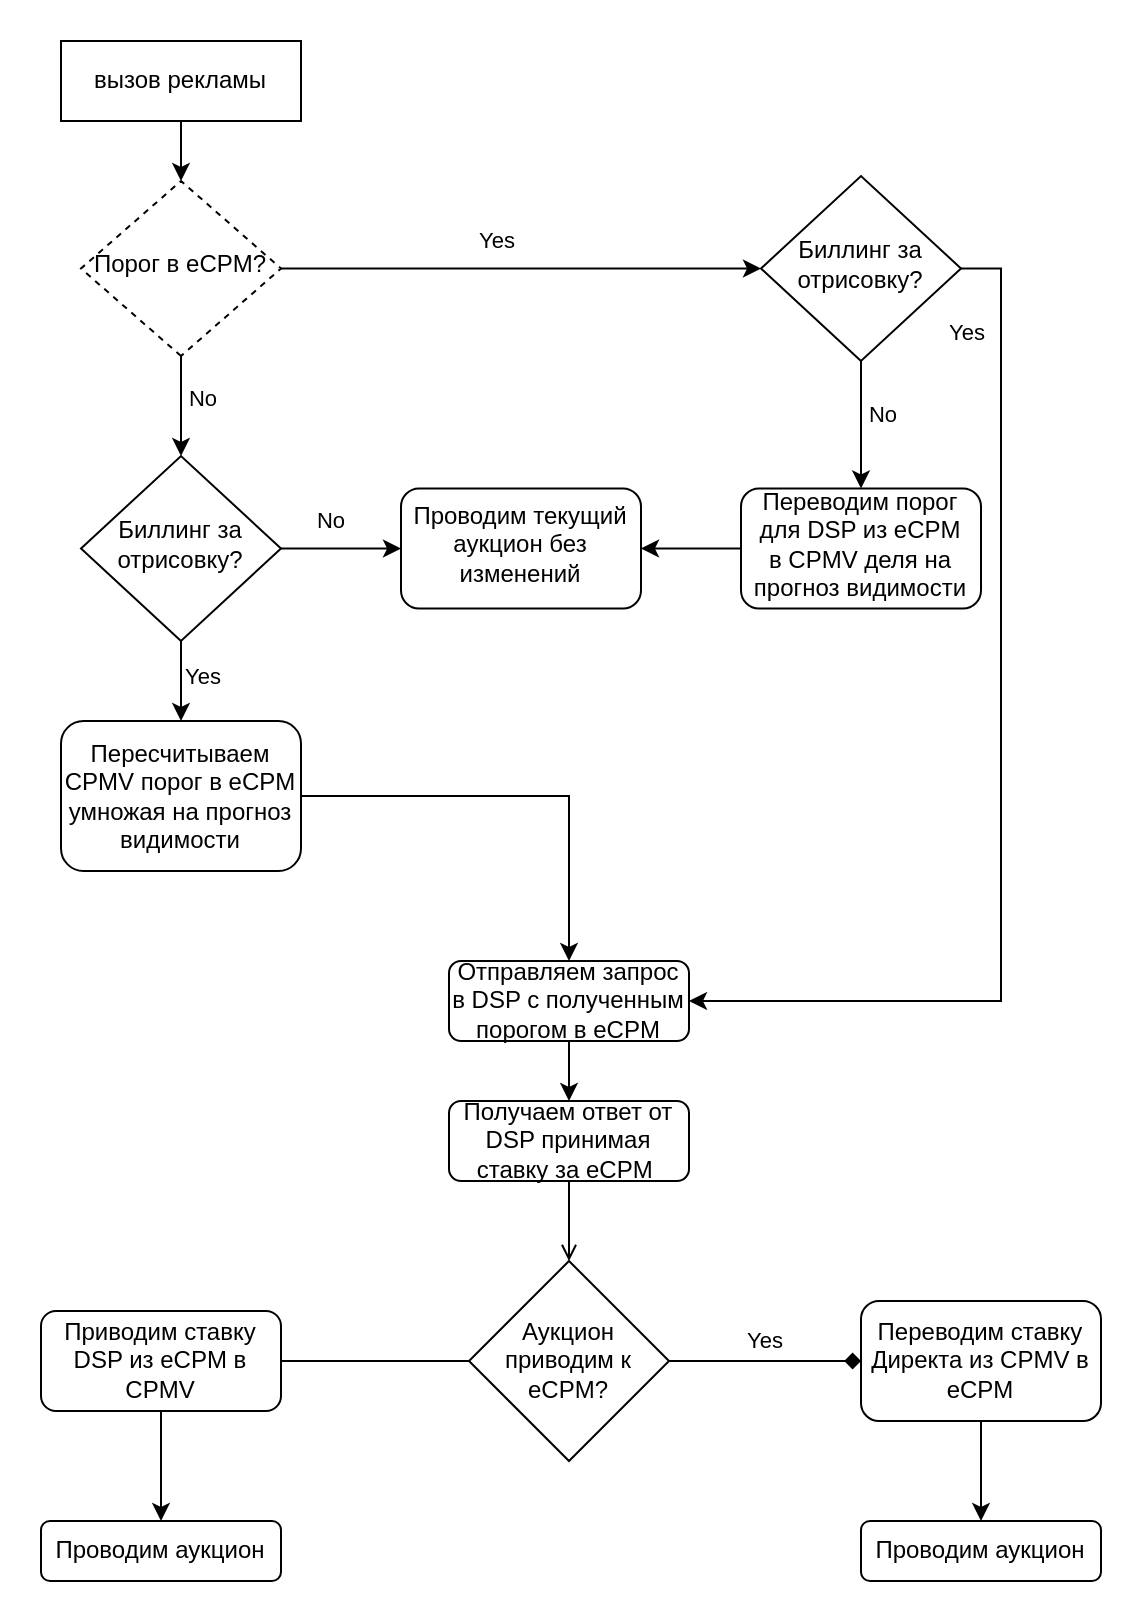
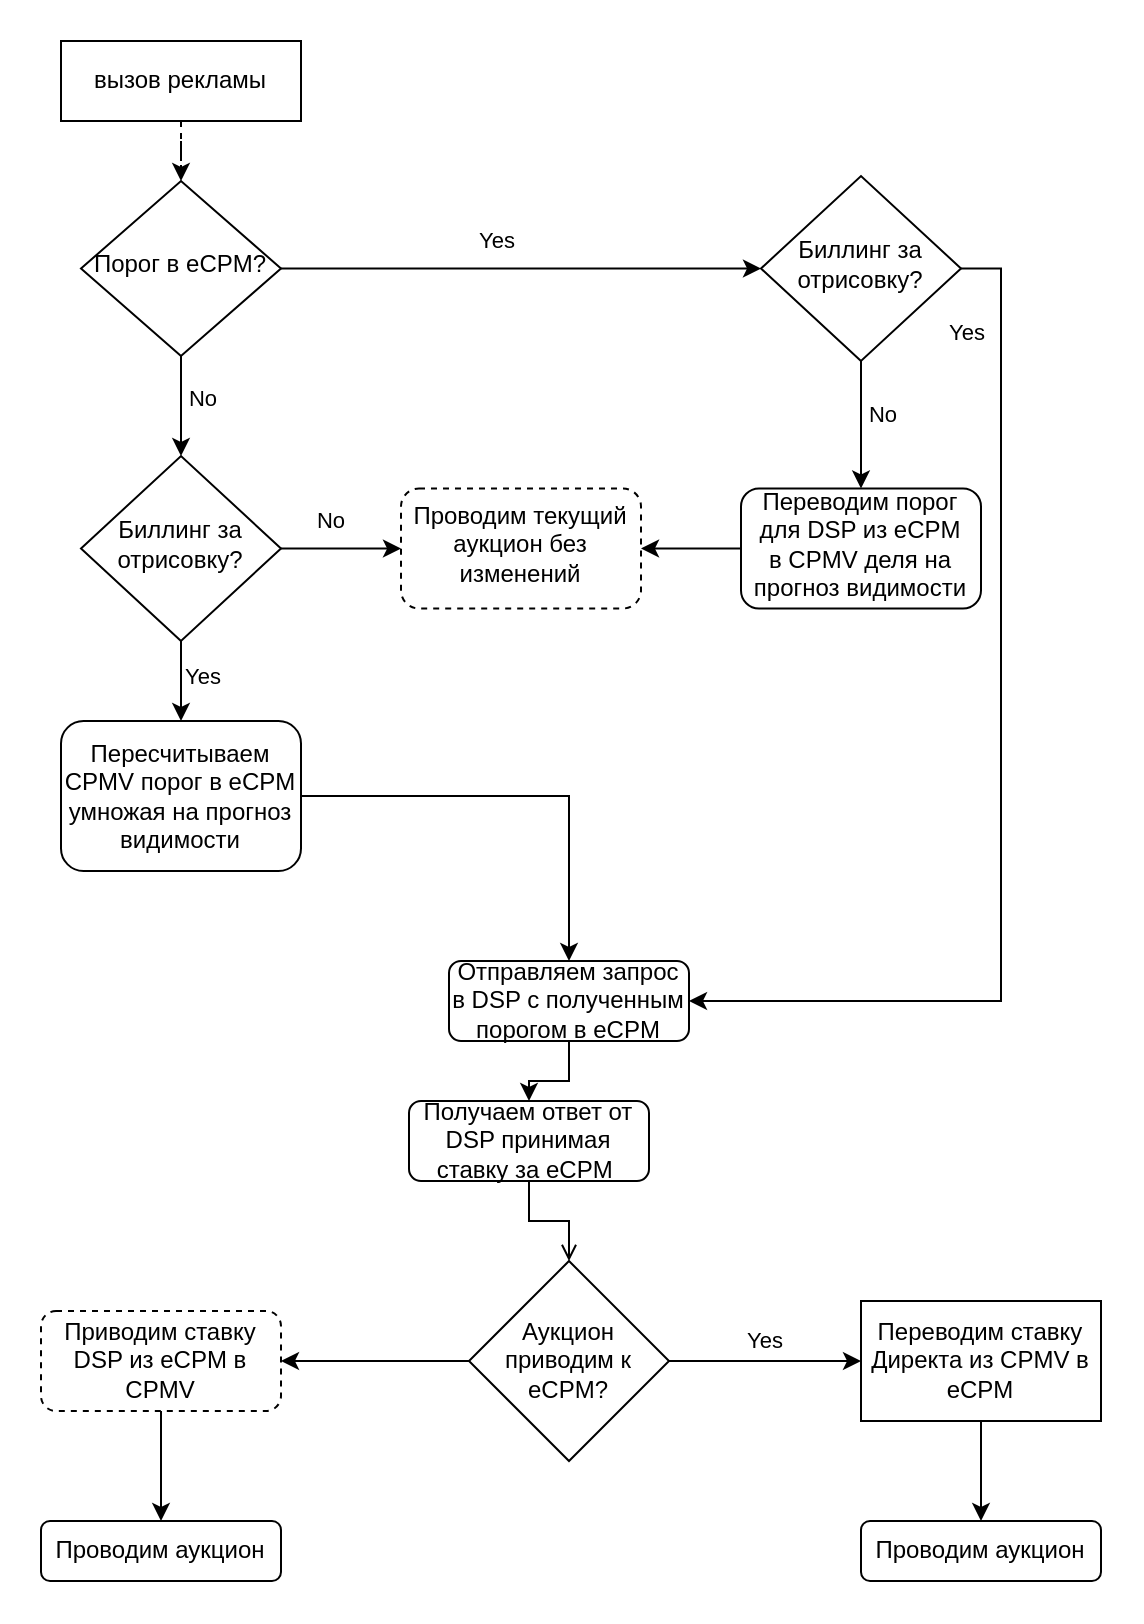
edge "вызов рекламы" -> "Порог в eCPM?": style solid -> dashed
node "Порог в eCPM?": style dashed -> solid
node "Проводим текущий аукцион без изменений": style solid -> dashed
node "Получаем ответ от DSP принимая ставку за eCPM": moved (569, 1141) -> (529, 1141)
node "Приводим ставку DSP из eCPM в CPMV": style solid -> dashed
edge "Приводим ставку DSP из eCPM в CPMV" -- "Аукцион приводим к eCPM?": arrowhead none -> classic
edge "Аукцион приводим к eCPM?" -> "Переводим ставку Директа из CPMV в eCPM": arrowhead diamond -> classic
node "Переводим ставку Директа из CPMV в eCPM": shape rounded rectangle -> rectangle
